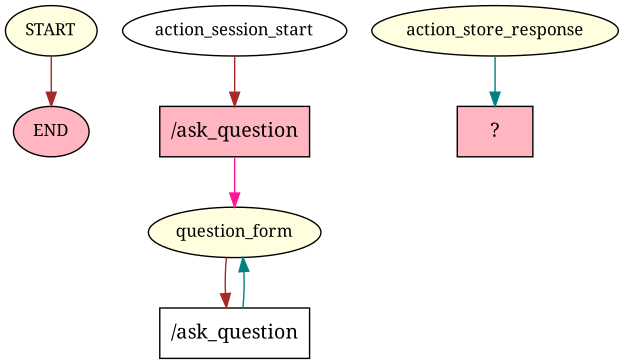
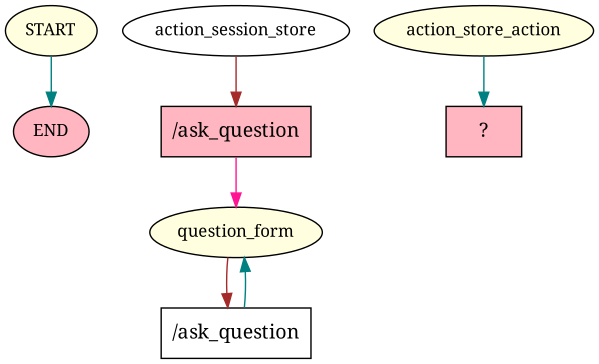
node "action_session_start": label "action_session_start" -> "action_session_store"
node "action_store_response": label "action_store_response" -> "action_store_action"
edge "START" -> "END": color brown -> teal
